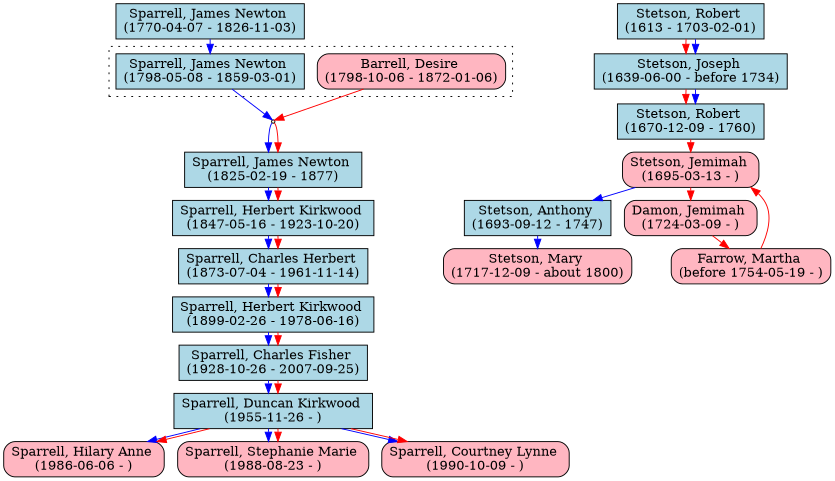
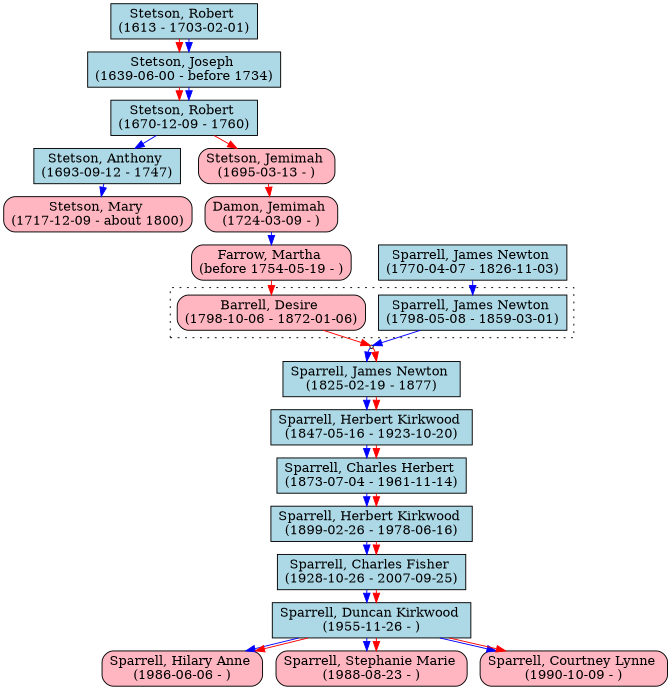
edge "Stetson, Jemimah (1695-03-13 - )" -> "Stetson, Anthony (1693-09-12 - 1747)": now "Stetson, Robert (1670-12-09 - 1760)" -> "Stetson, Anthony (1693-09-12 - 1747)"
edge "Farrow, Martha (before 1754-05-19 - )" -> "Stetson, Jemimah (1695-03-13 - )": now "Farrow, Martha (before 1754-05-19 - )" -> "Barrell, Desire (1798-10-06 - 1872-01-06)"
edge "Damon, Jemimah (1724-03-09 - )" -> "Farrow, Martha (before 1754-05-19 - )": color red -> blue
